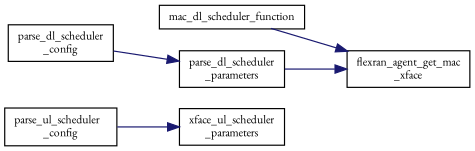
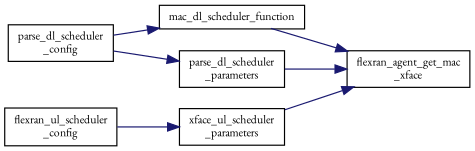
edge "parse_dl_scheduler _config" -> "mac_dl_scheduler_function": added
edge "xface_ul_scheduler _parameters" -> "flexran_agent_get_mac _xface": added
node "parse_ul_scheduler _config": label "parse_ul_scheduler _config" -> "flexran_ul_scheduler _config"
